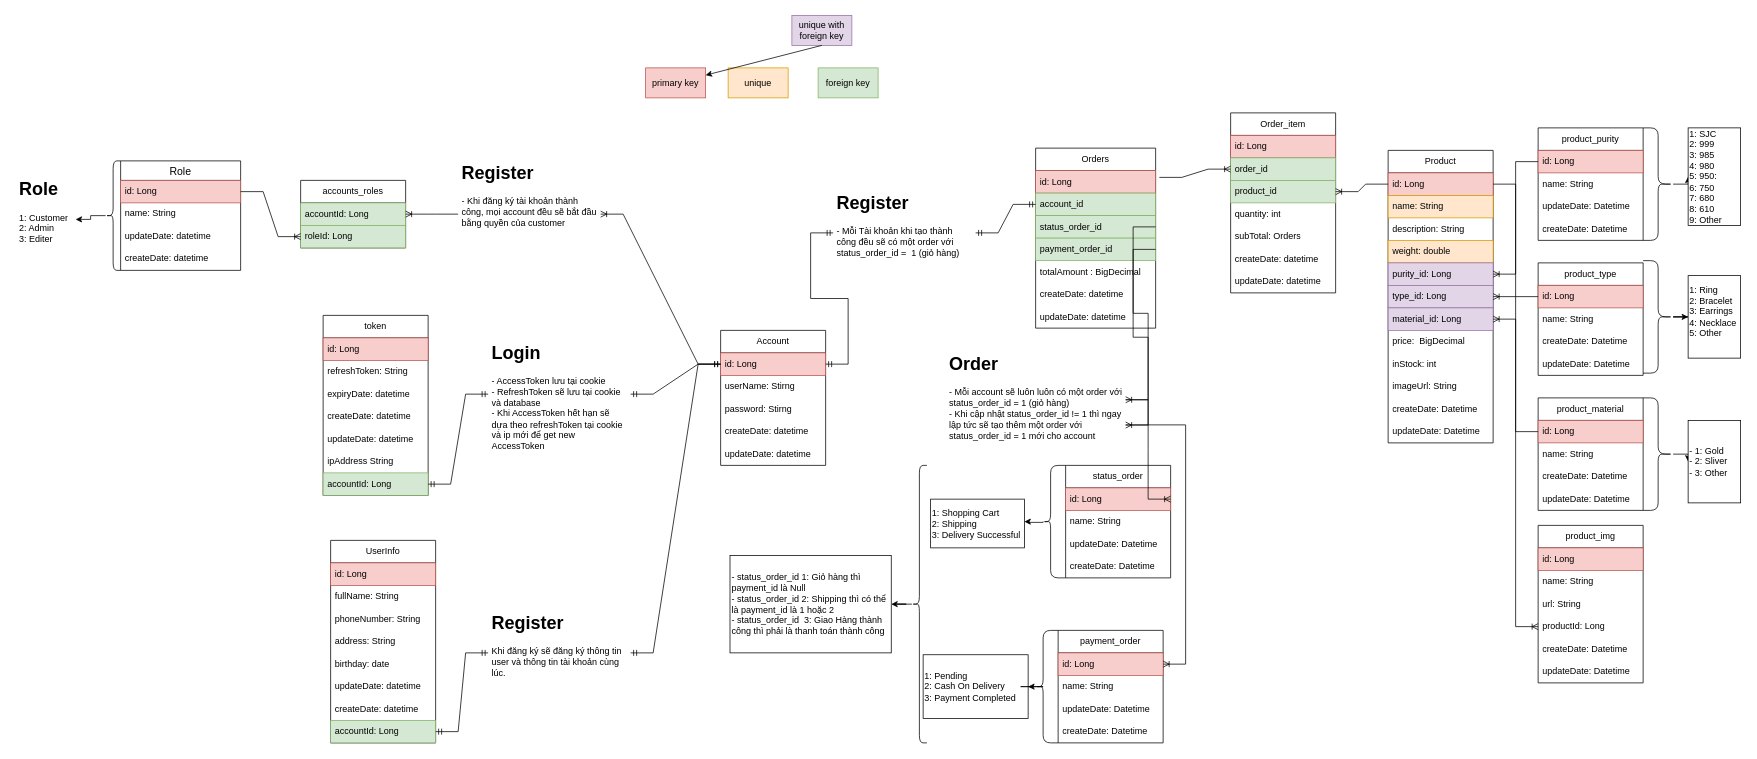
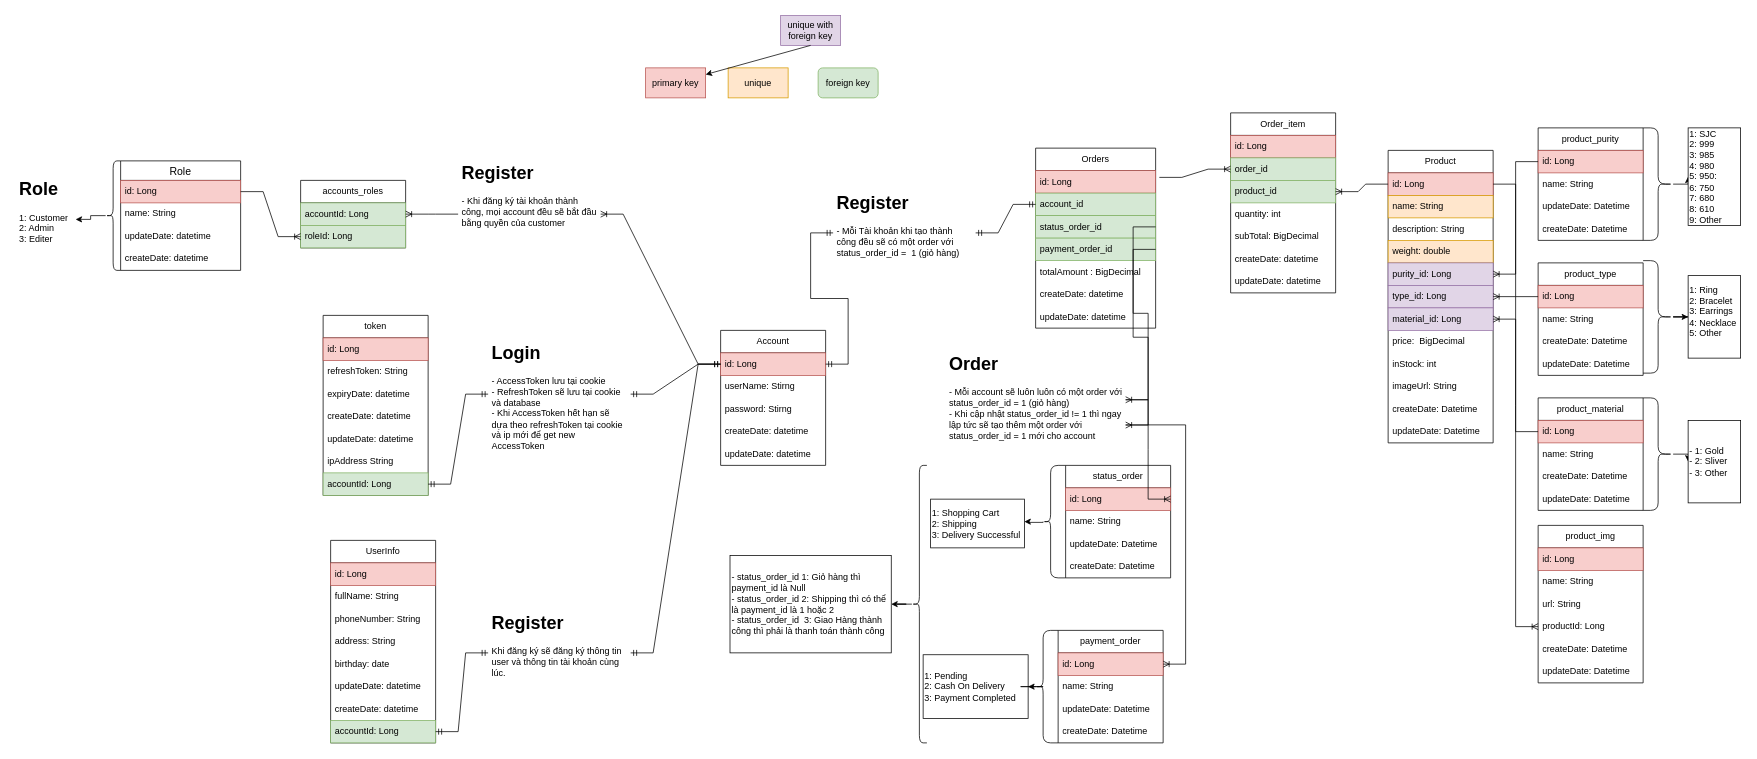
node "unique with foreign key": moved (822, 30) -> (810, 30)
node "foreign key": shape rectangle -> rounded rectangle
node "subTotal: Orders": label "subTotal: Orders" -> "subTotal: BigDecimal"
